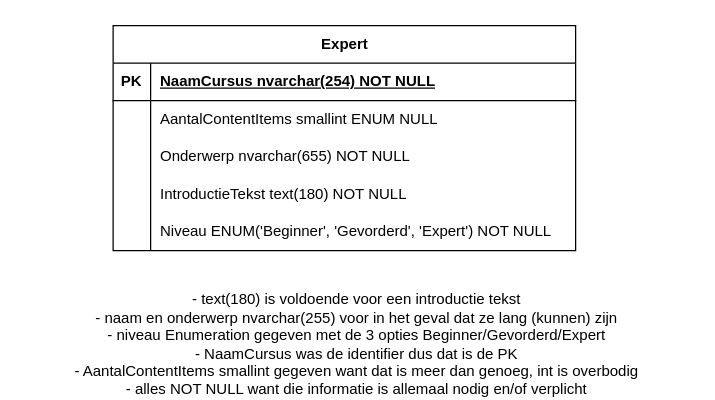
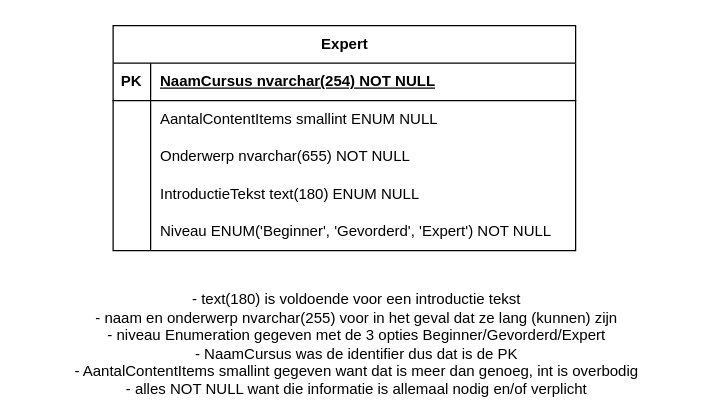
node "IntroductieTekst text(180) NOT NULL": label "IntroductieTekst text(180) NOT NULL" -> "IntroductieTekst text(180) ENUM NULL"
